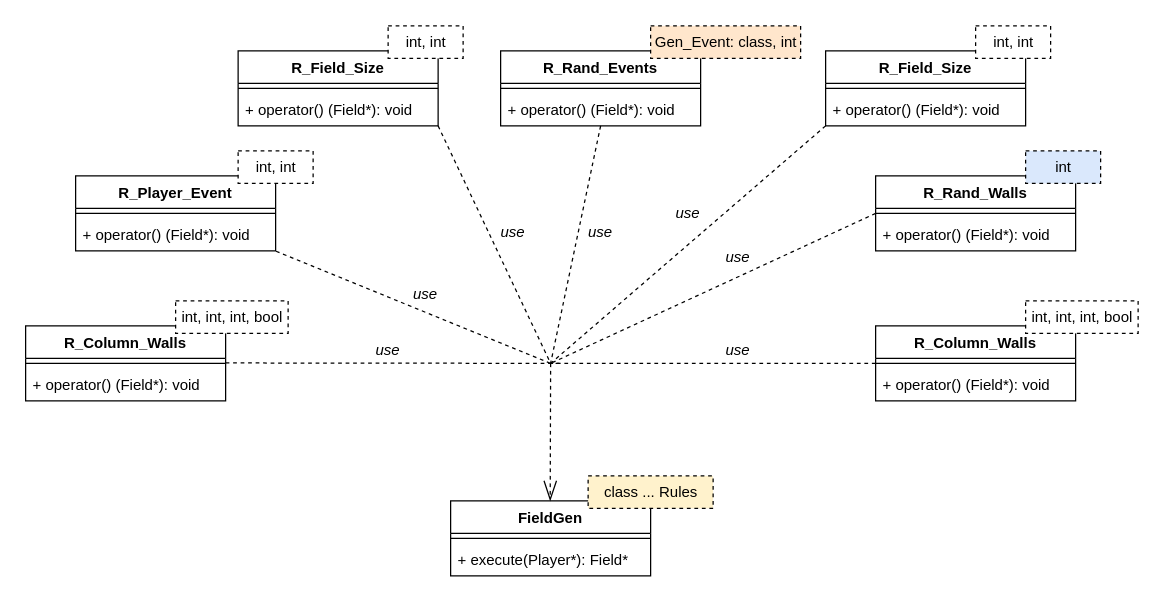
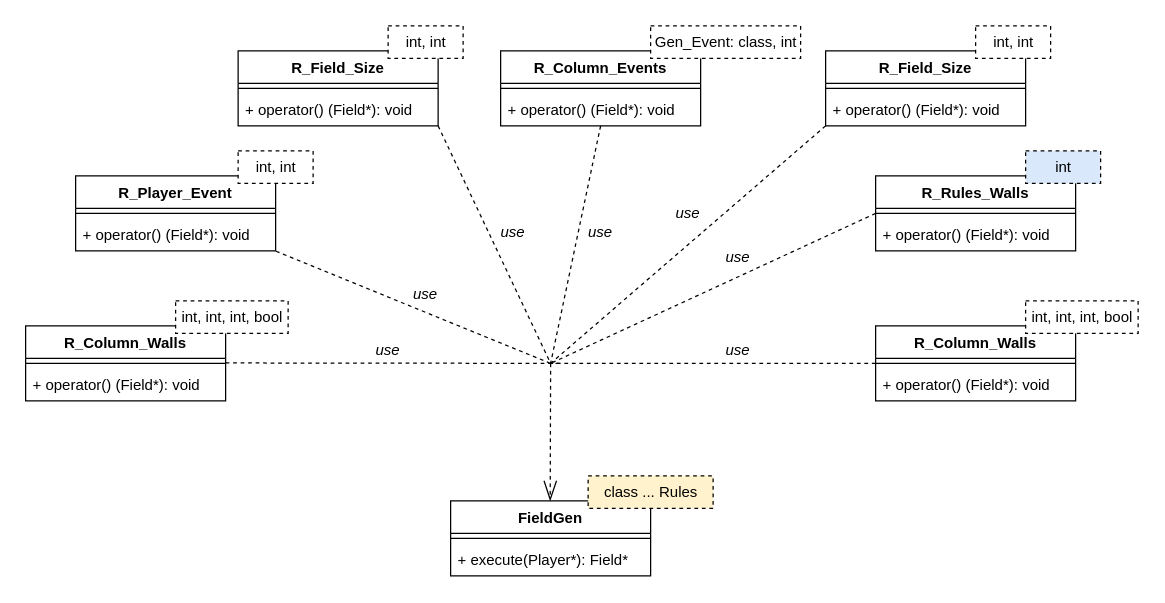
node "Gen_Event: class, int": fillcolor #ffe6cc -> #ffffff
node "R_Rand_Events": label "R_Rand_Events" -> "R_Column_Events"
node "R_Rand_Walls": label "R_Rand_Walls" -> "R_Rules_Walls"
